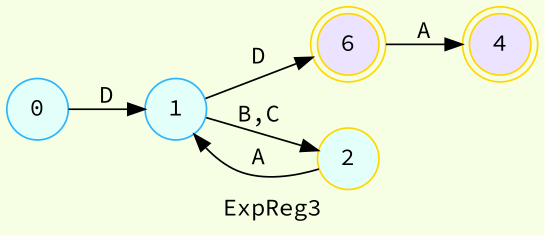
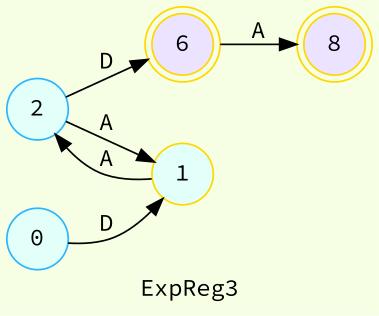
node "4": label "4" -> "8"
edge "1" -> "6": now "2" -> "6"
node "1": color #2cb5ff -> gold
edge "1" -> "2": label "B,C" -> "A"
node "2": color gold -> #2cb5ff
